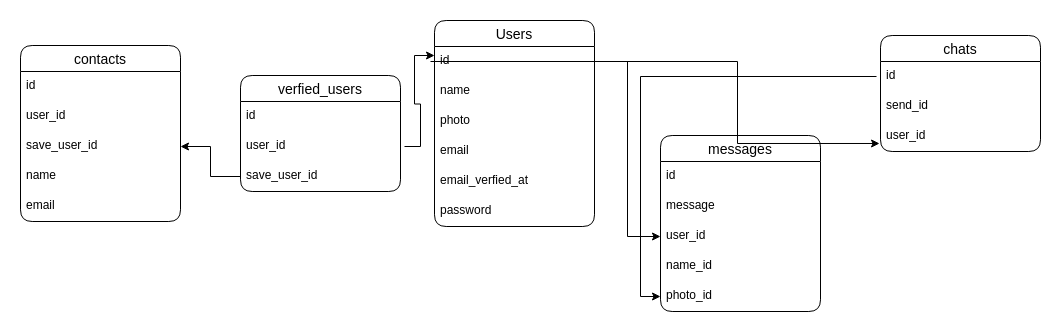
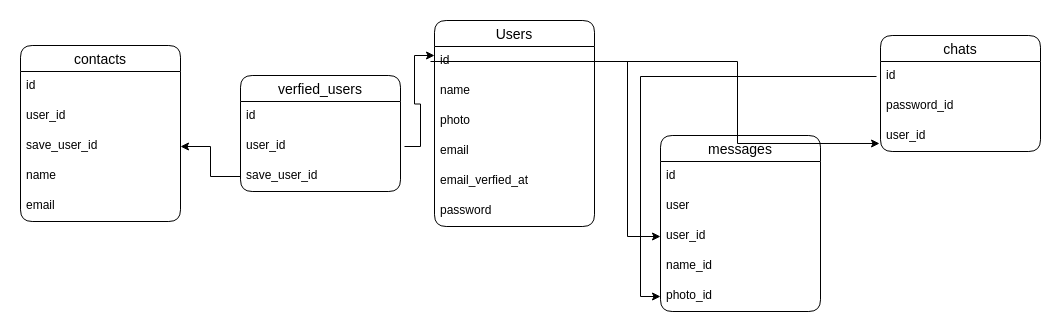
node "send_id": label "send_id" -> "password_id"
node "message": label "message" -> "user"
